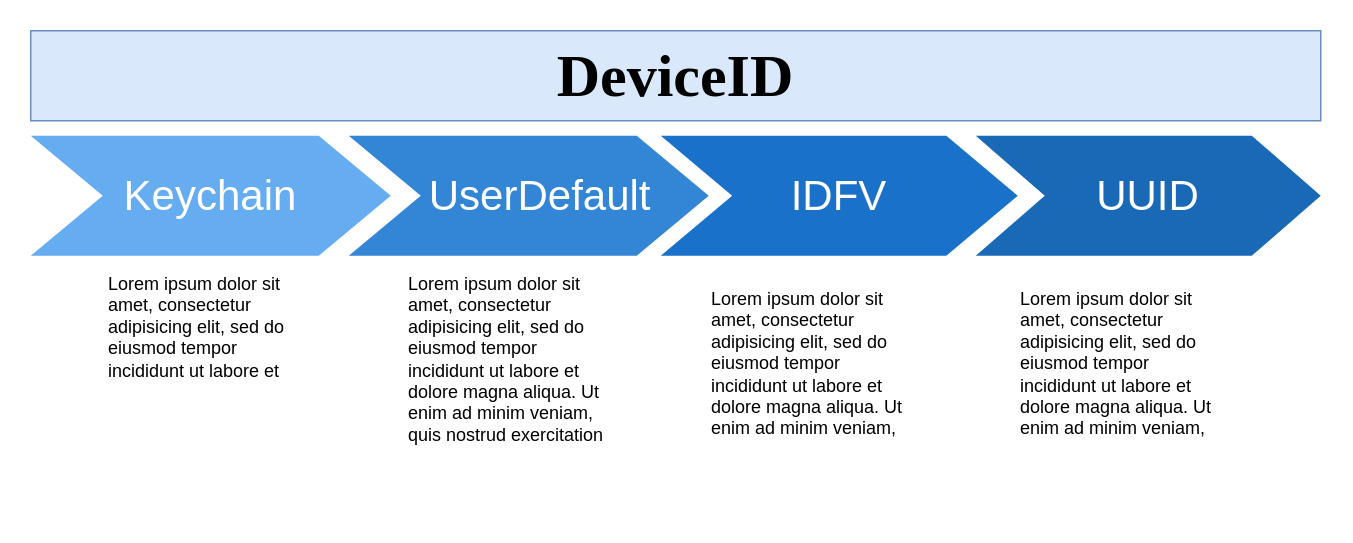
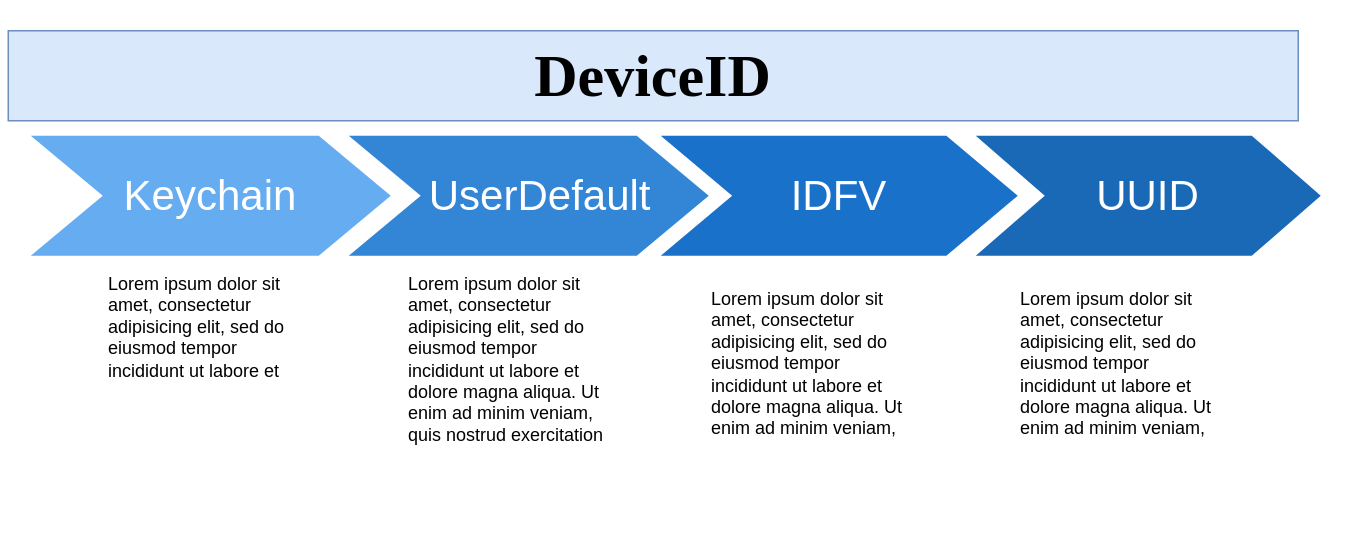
node "DeviceID": moved (676, 76) -> (653, 76)
